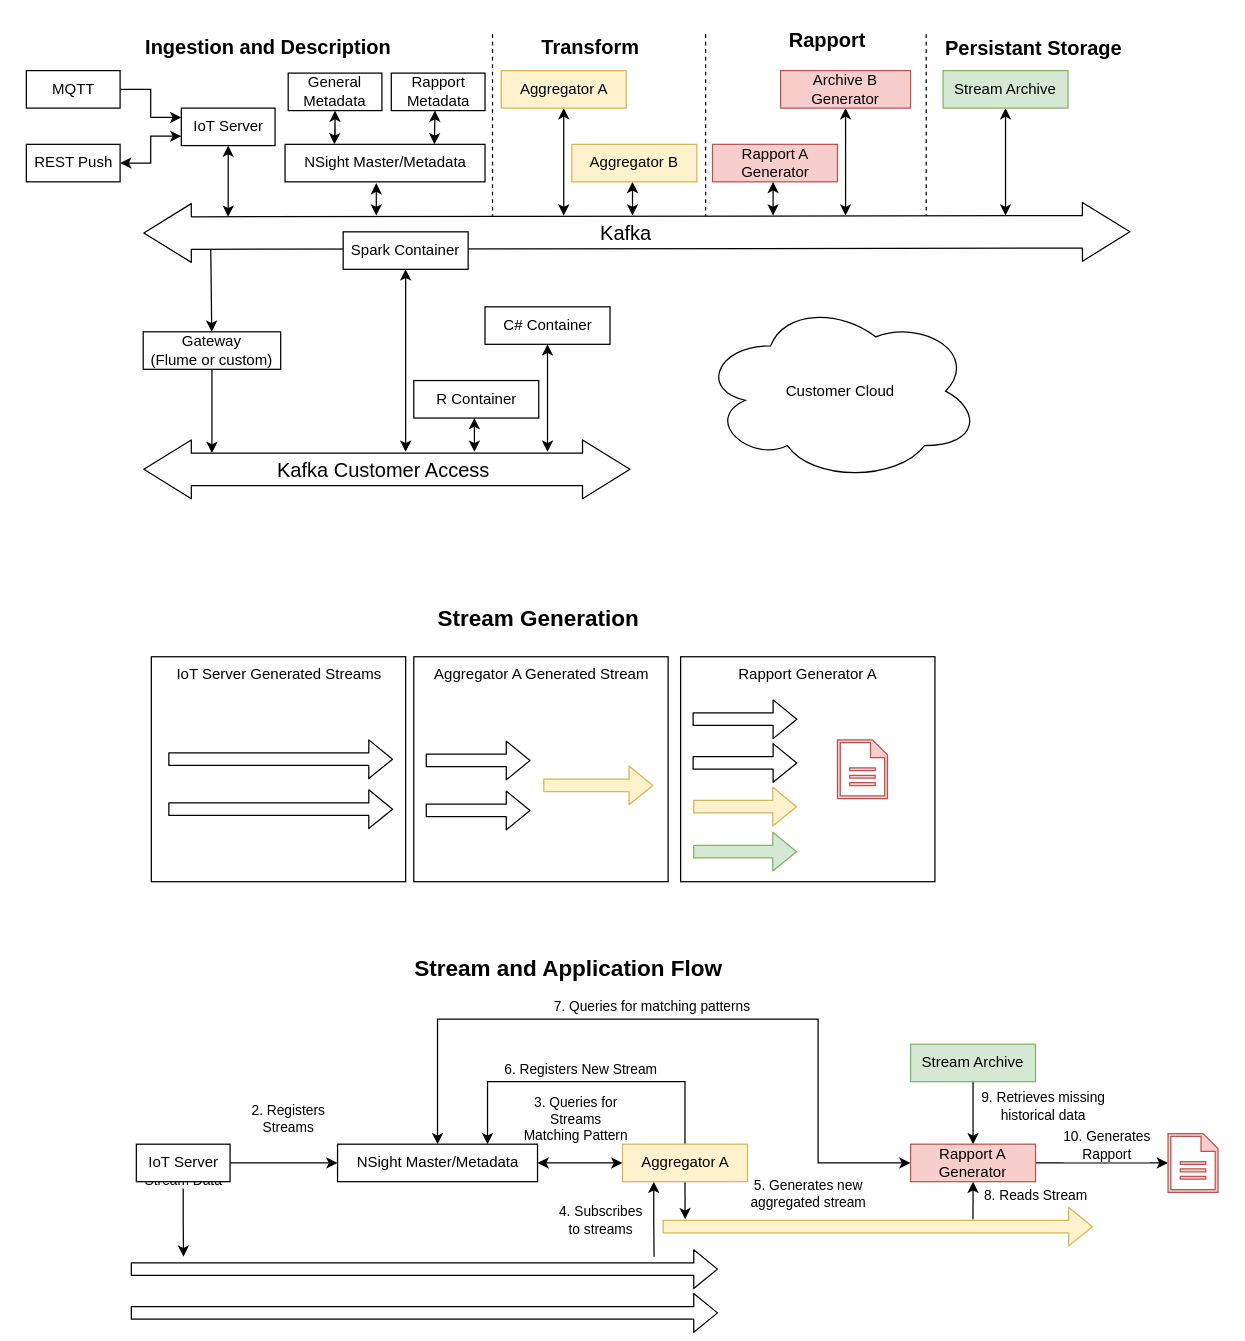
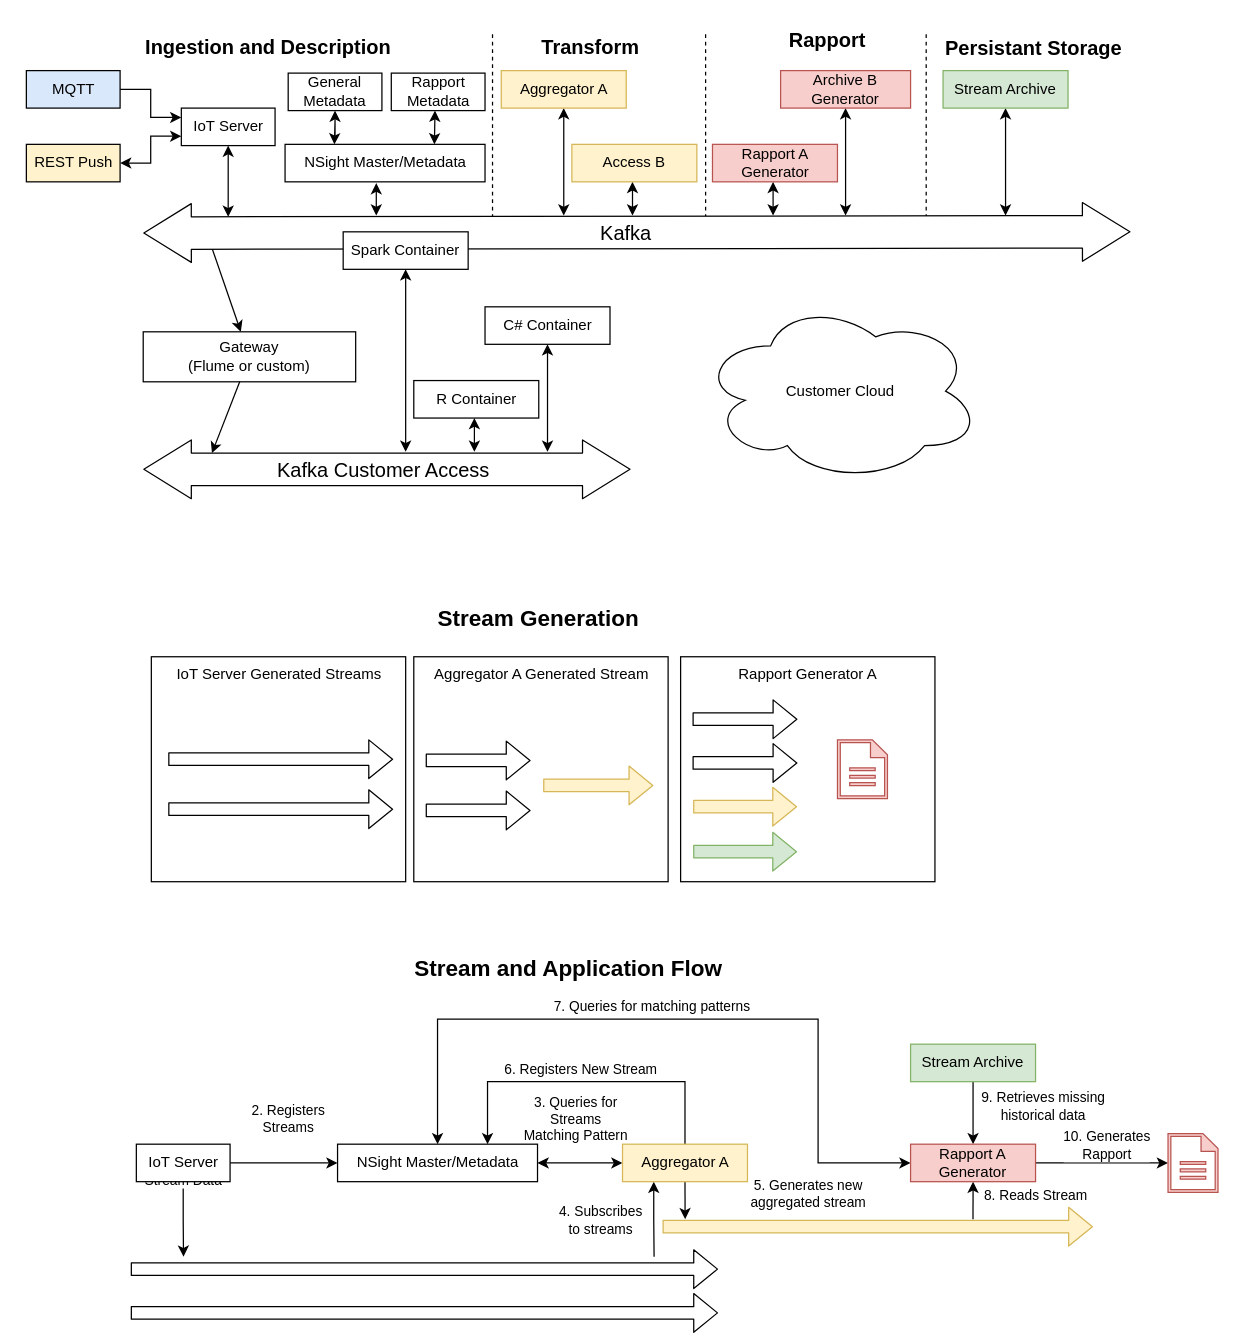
node "MQTT": fillcolor #ffffff -> #dae8fc
node "REST Push": fillcolor #ffffff -> #fff2cc
node "Aggregator B": label "Aggregator B" -> "Access B"
node "Gateway (Flume or custom)": size 138x38 -> 213x50
